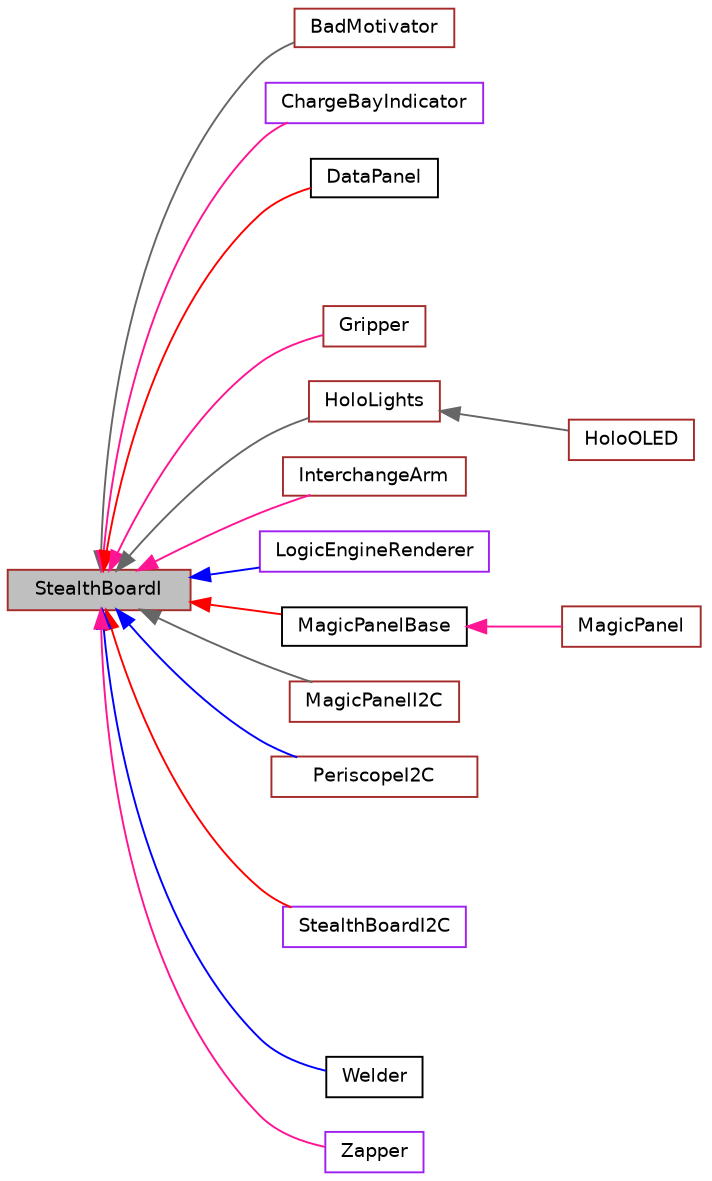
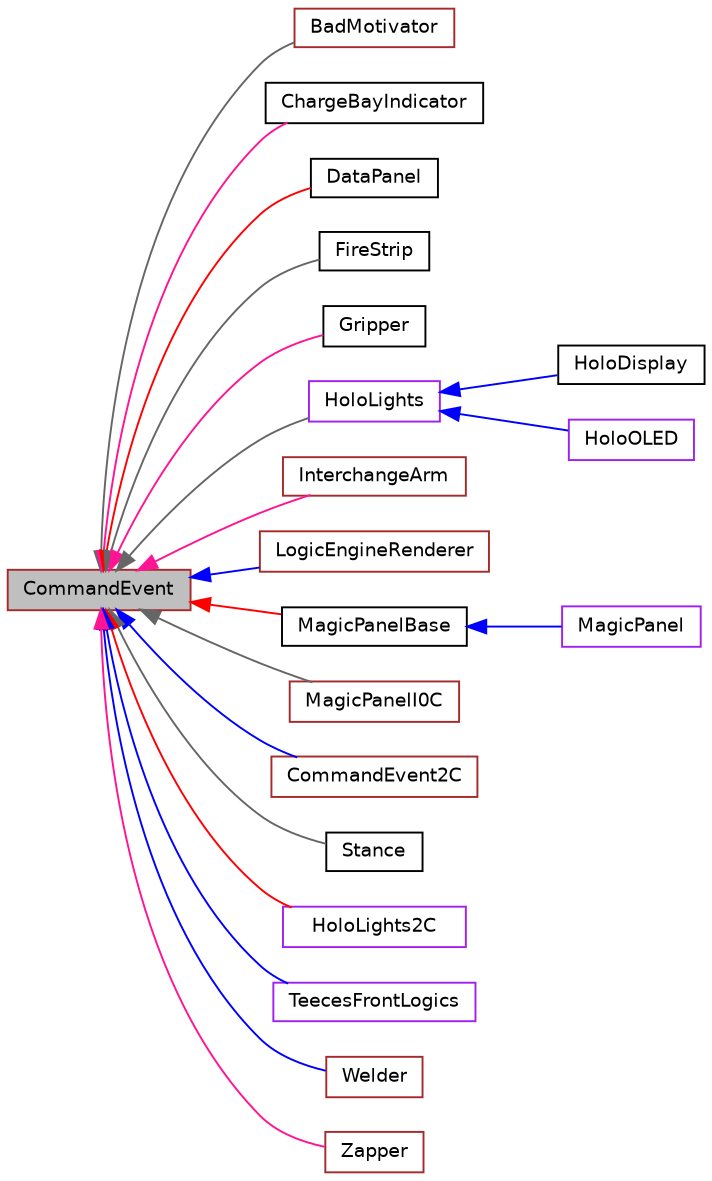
node "ChargeBayIndicator": color purple -> black
node "FireStrip": added
node "Gripper": color brown -> black
node "HoloDisplay": added
node "HoloLights": color brown -> purple
edge "HoloOLED" -> "HoloLights": color gray40 -> blue
node "HoloOLED": color brown -> purple
node "LogicEngineRenderer": color purple -> brown
node "StealthBoardI": label "StealthBoardI" -> "CommandEvent"
edge "MagicPanel" -> "MagicPanelBase": color deeppink -> blue
node "MagicPanel": color brown -> purple
node "MagicPanelI2C": label "MagicPanelI2C" -> "MagicPanelI0C"
node "PeriscopeI2C": label "PeriscopeI2C" -> "CommandEvent2C"
node "Stance": added
node "StealthBoardI2C": label "StealthBoardI2C" -> "HoloLights2C"
node "TeecesFrontLogics": added
node "Welder": color black -> brown
node "Zapper": color purple -> brown
